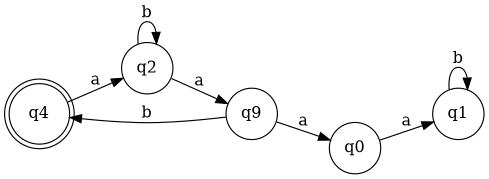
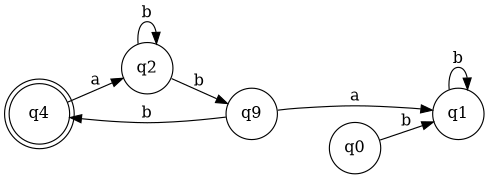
edge "q2" -> "q9": label "a" -> "b"
edge "q0" -> "q1": label "a" -> "b"
edge "q9" -> "q0": now "q9" -> "q1"
